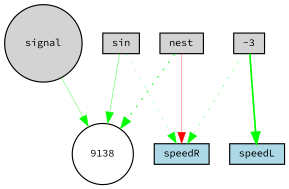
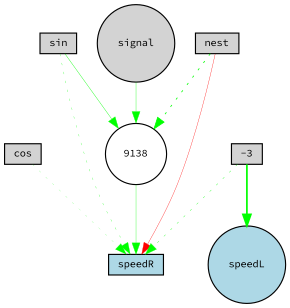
node "cos": added
node "speedL": shape box -> circle
edge "9138" -> "speedR": added
